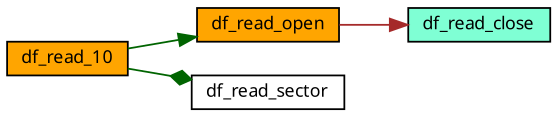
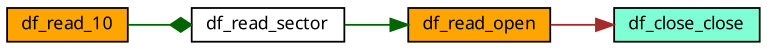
node "df_read_close": label "df_read_close" -> "df_close_close"
edge "df_read_10" -> "df_read_open": now "df_read_sector" -> "df_read_open"
